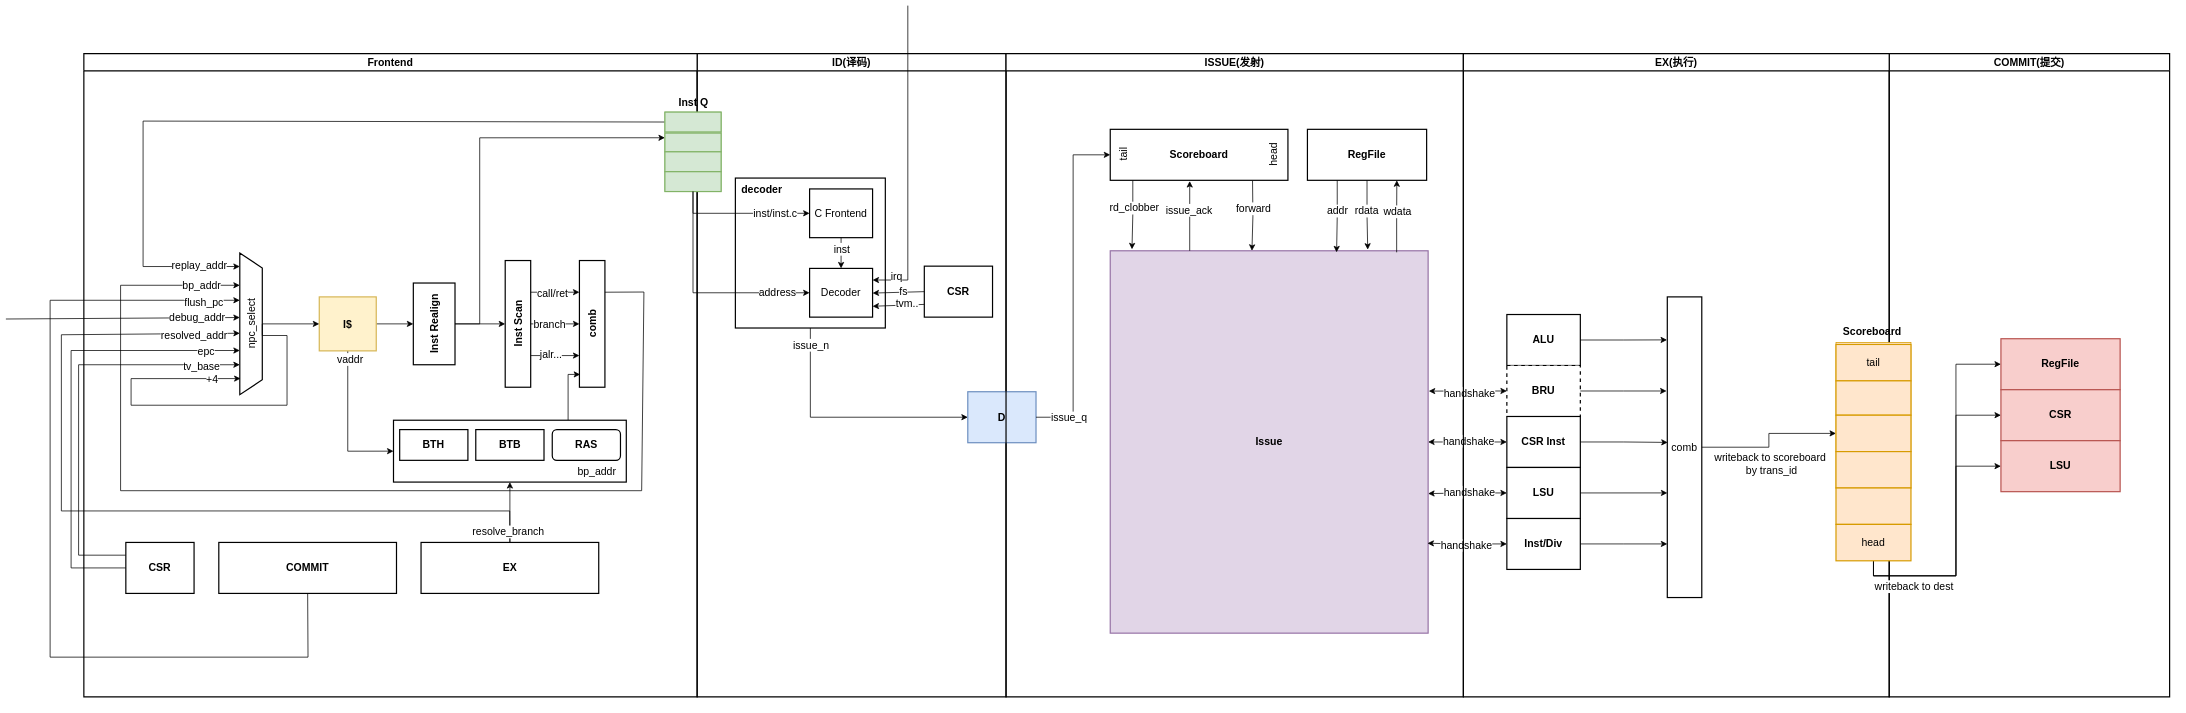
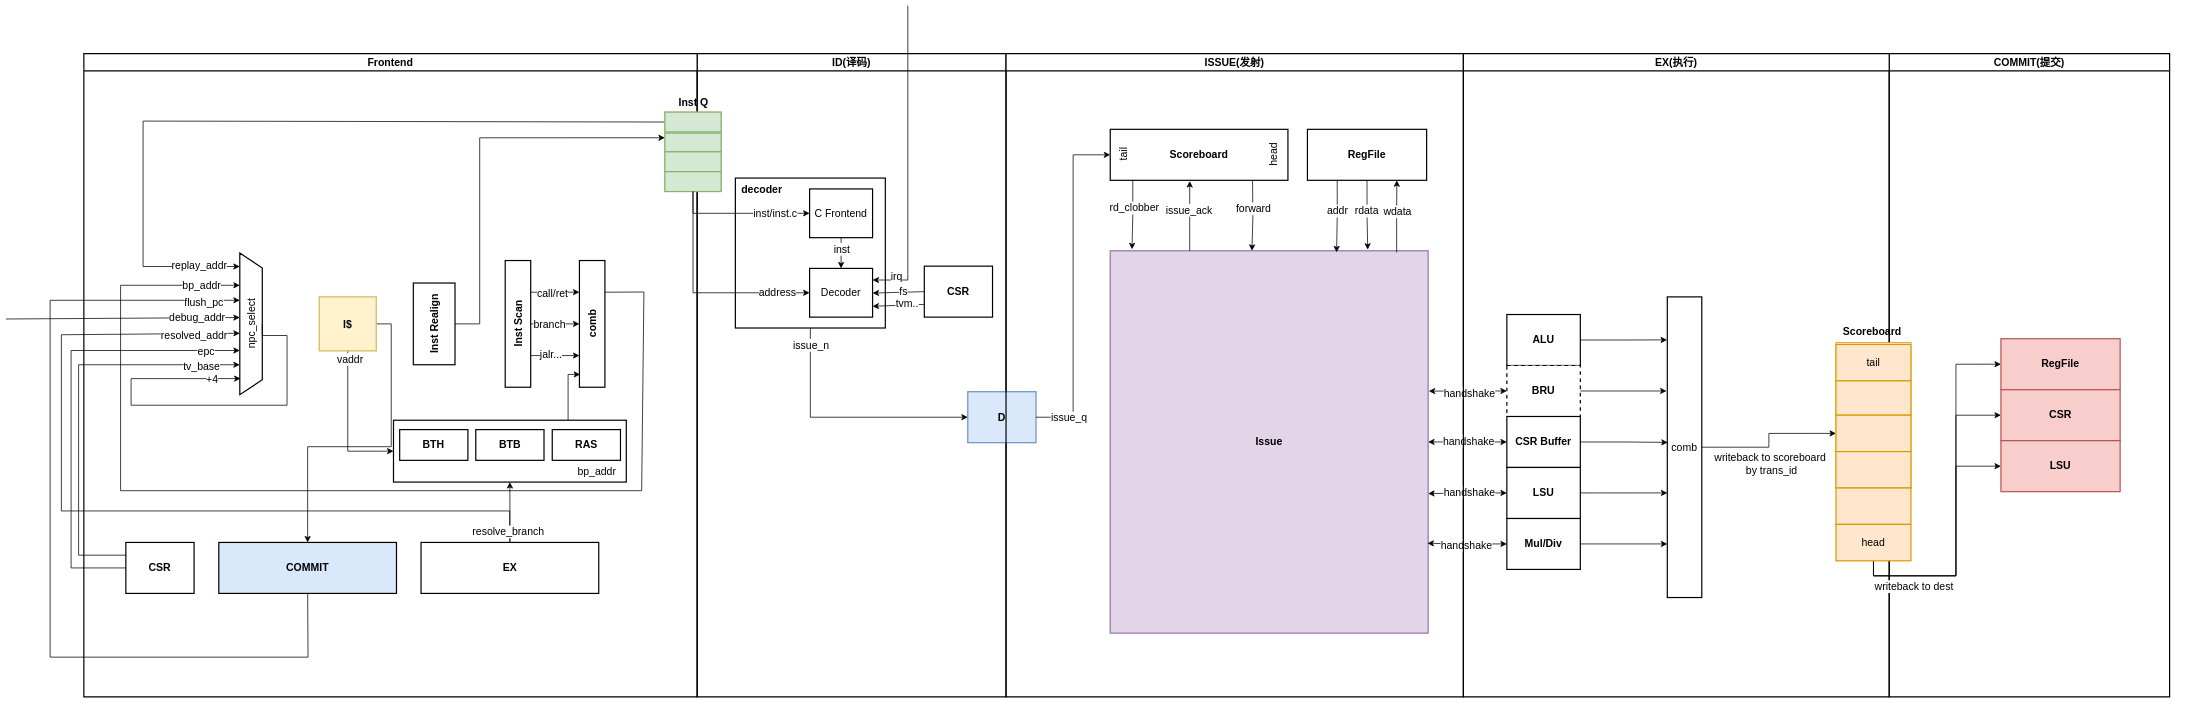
edge "npc_select" -> "I$": removed
edge "I$" -> "Inst Realign": now "I$" -> "COMMIT"
edge "Inst Realign" -> "Inst Scan": removed
node "CSR Inst": label "CSR Inst" -> "CSR Buffer"
node "RAS": shape rounded rectangle -> rectangle
node "Inst/Div": label "Inst/Div" -> "Mul/Div"
node "COMMIT": fillcolor #ffffff -> #dae8fc
